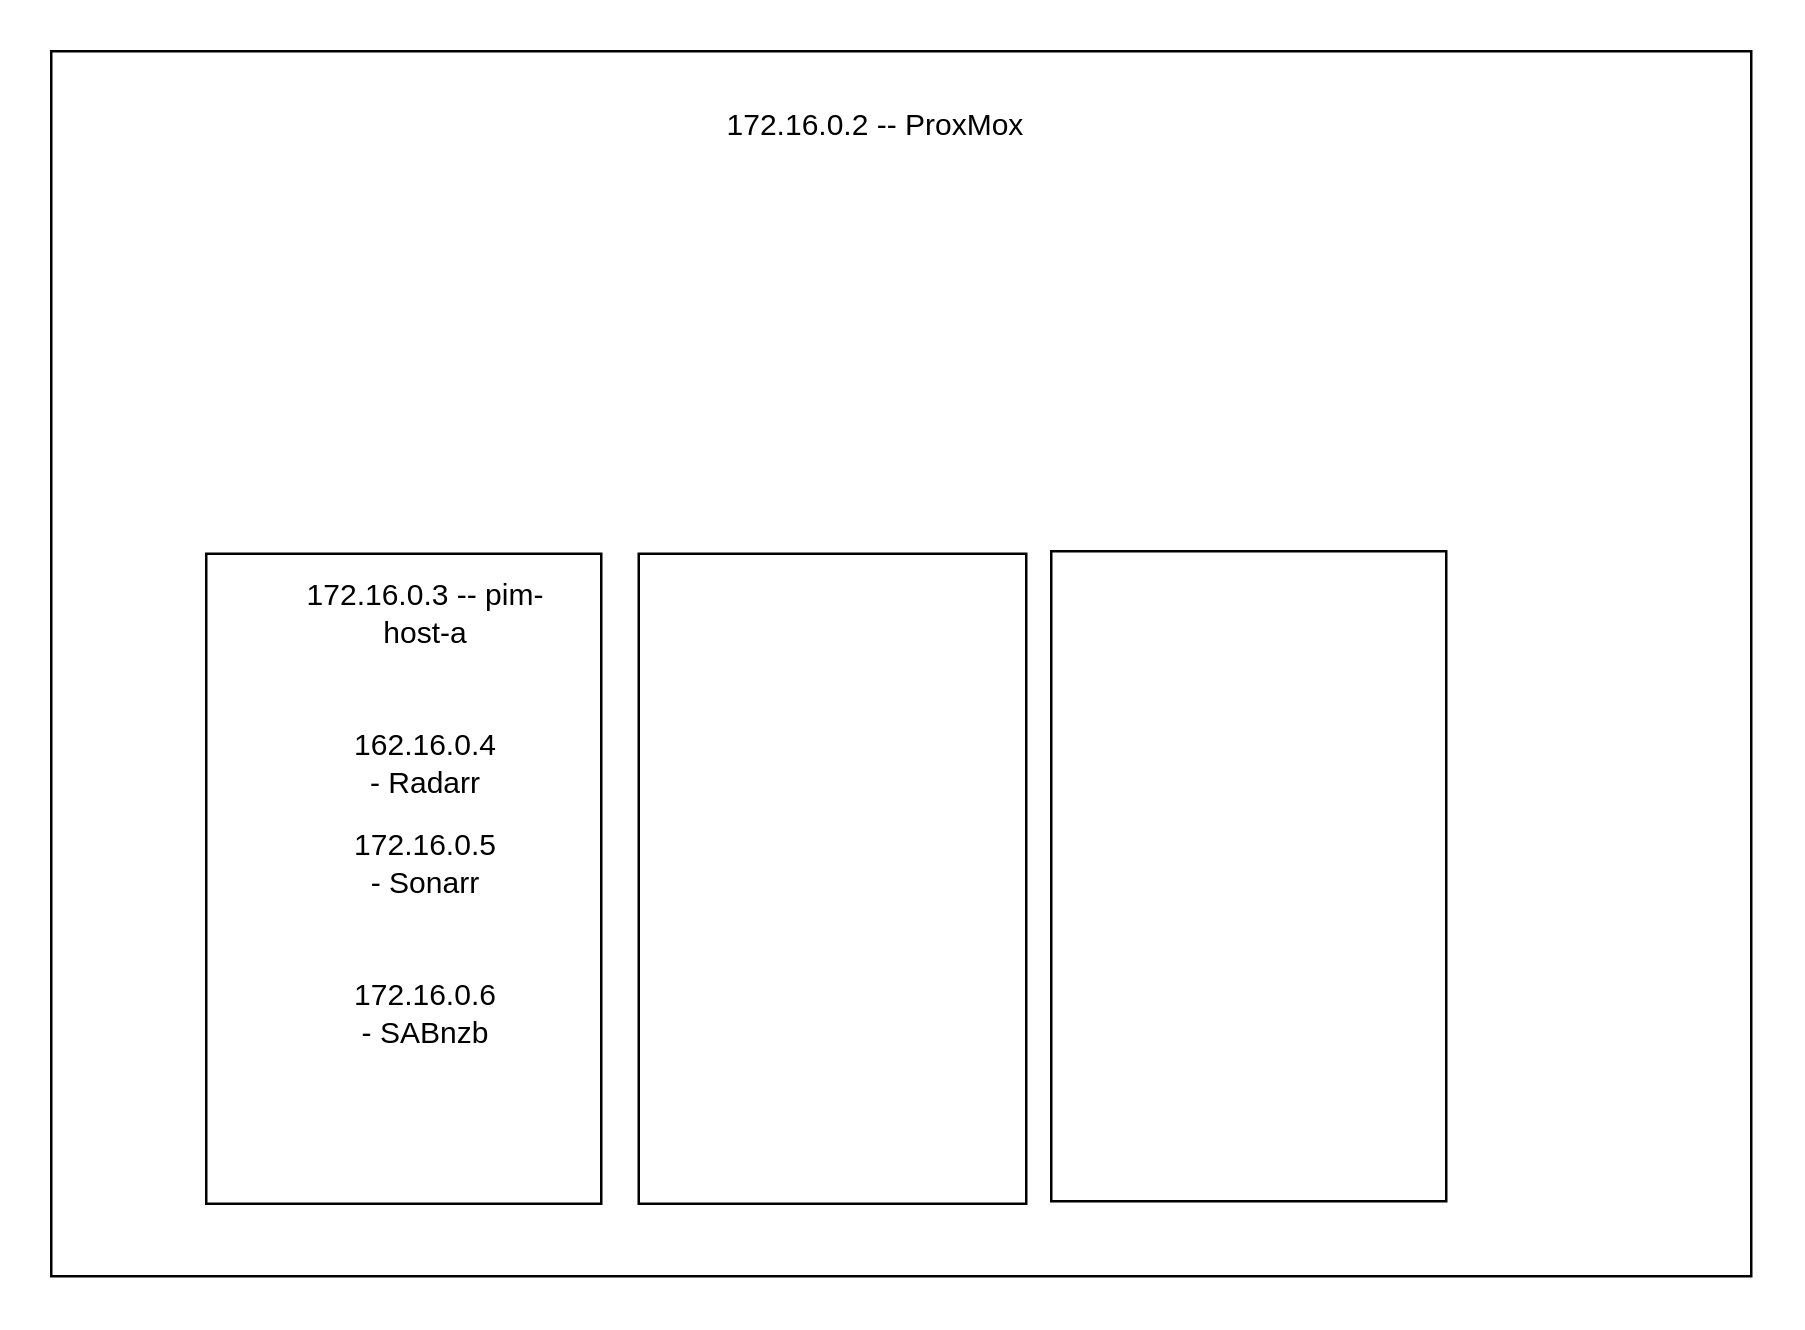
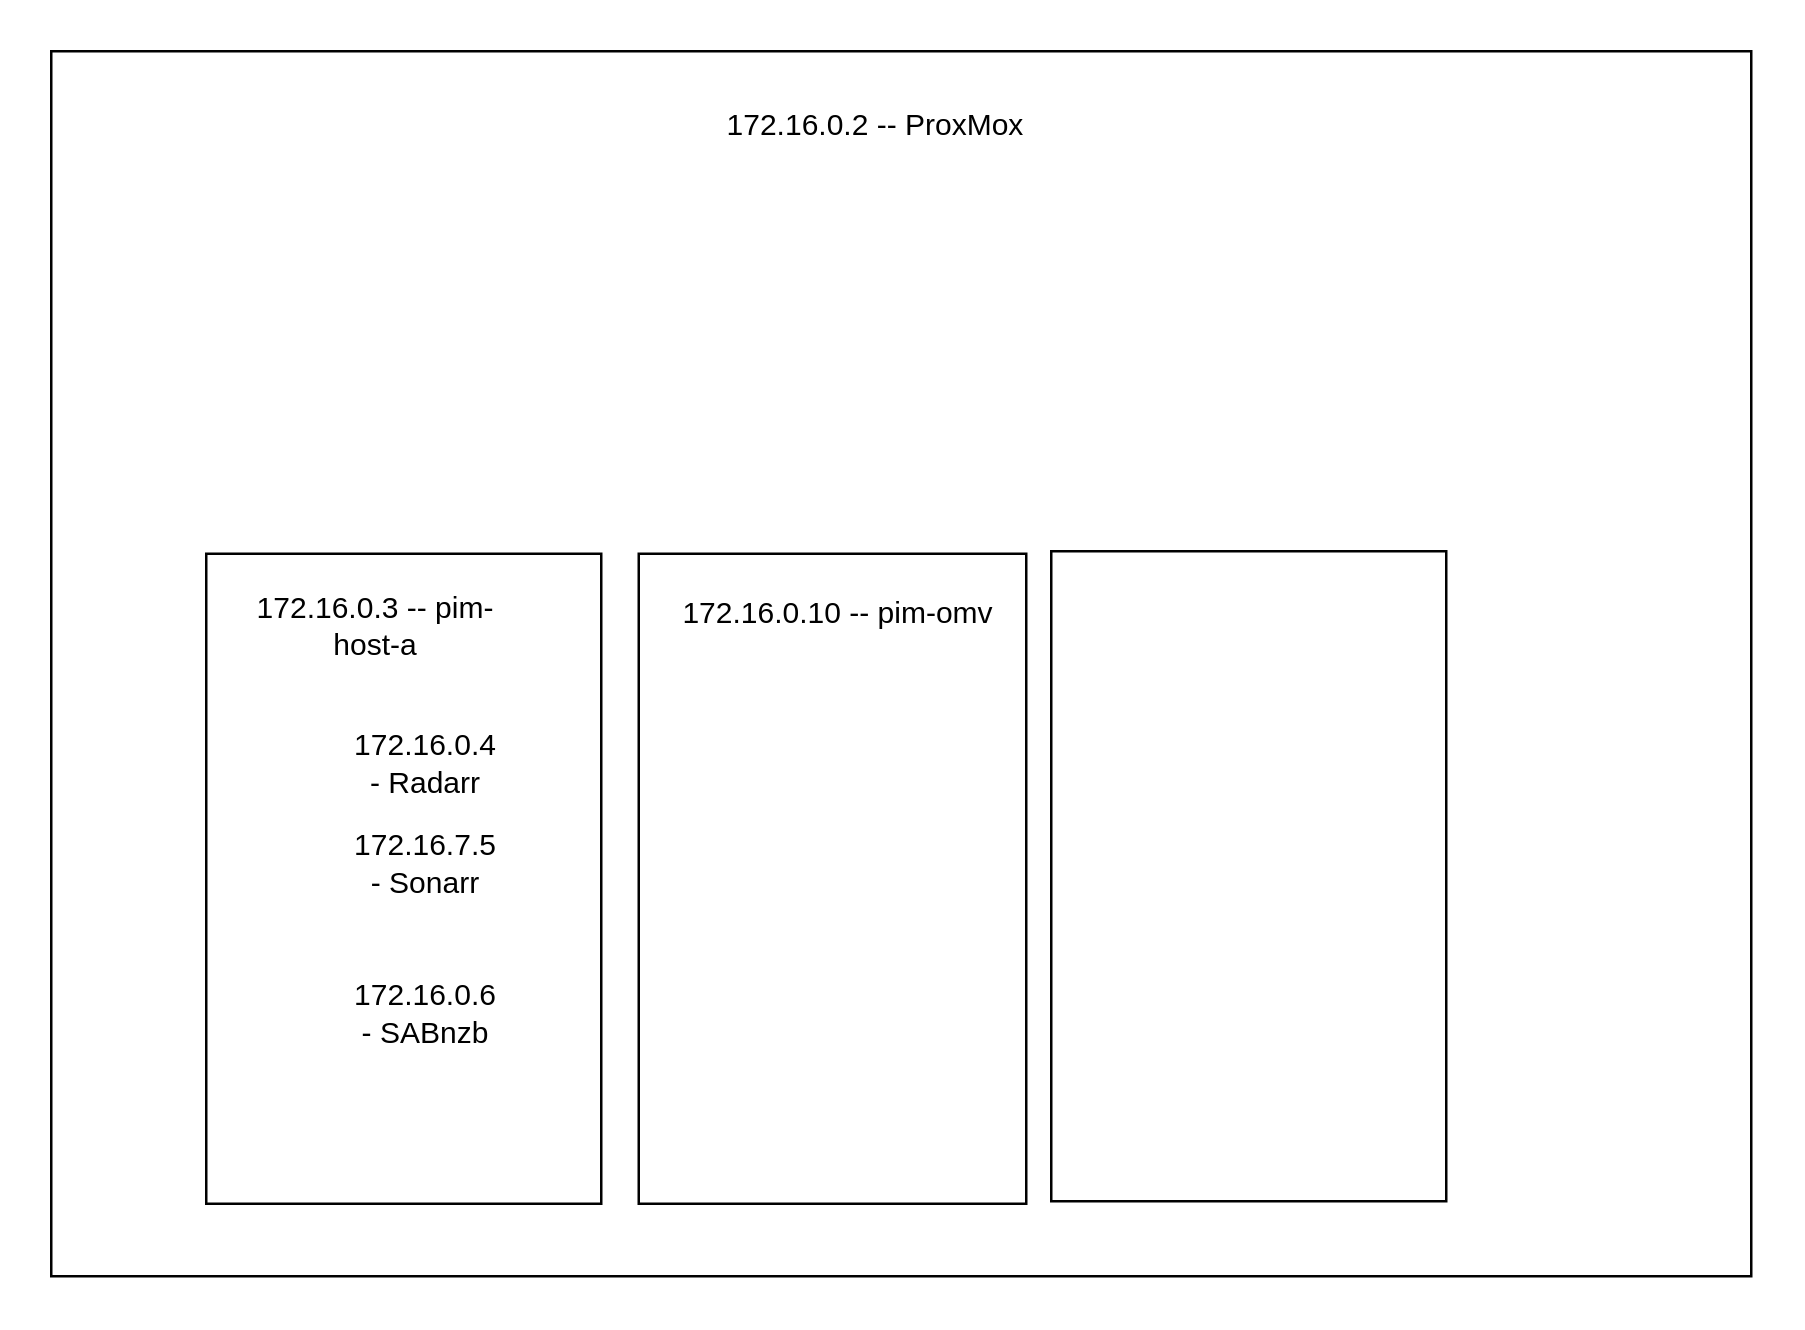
node "172.16.0.3 -- pim-host-a": moved (426, 614) -> (376, 626)
node "172.16.0.10 -- pim-omv": added
node "162.16.0.4 - Radarr": label "162.16.0.4 - Radarr" -> "172.16.0.4 - Radarr"
node "172.16.0.5 - Sonarr": label "172.16.0.5 - Sonarr" -> "172.16.7.5 - Sonarr"
